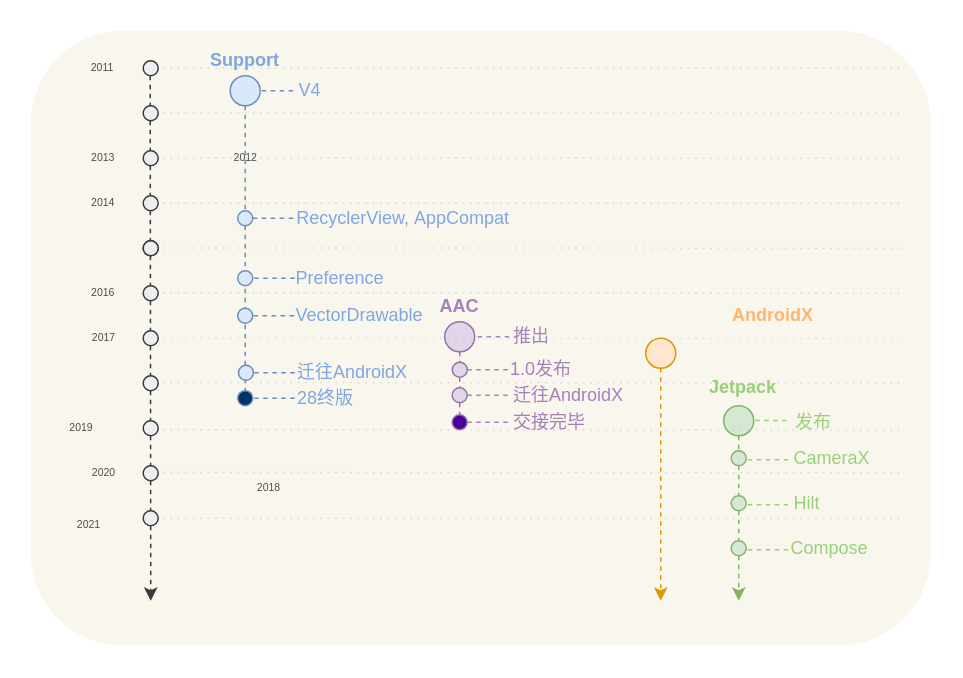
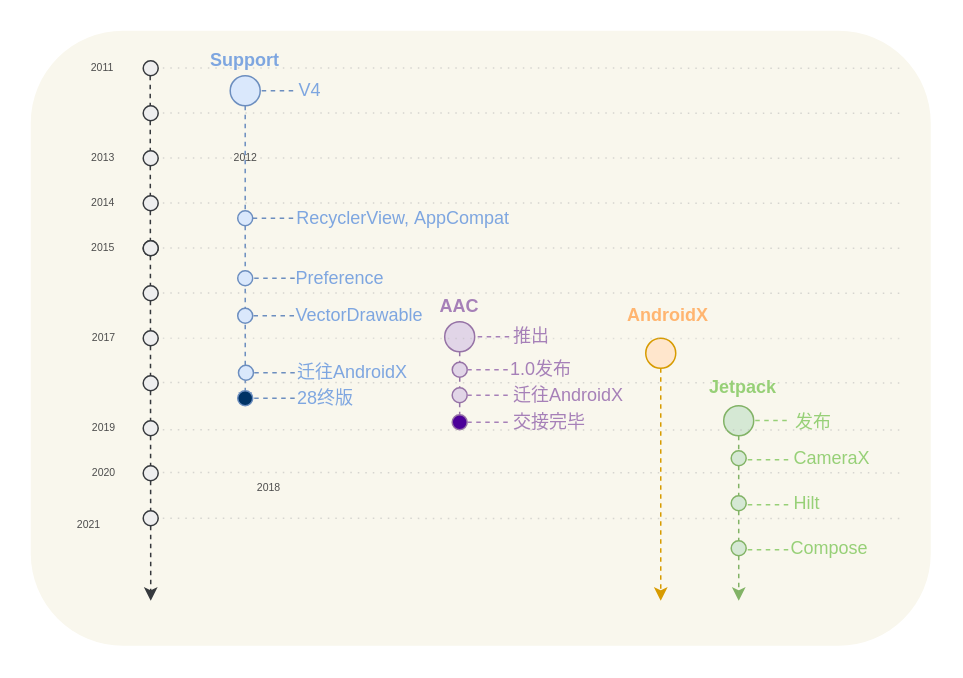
node "2015": added
node "2016": removed
node "AndroidX": moved (773, 316) -> (668, 316)
node "2019": moved (82, 428) -> (104, 428)
